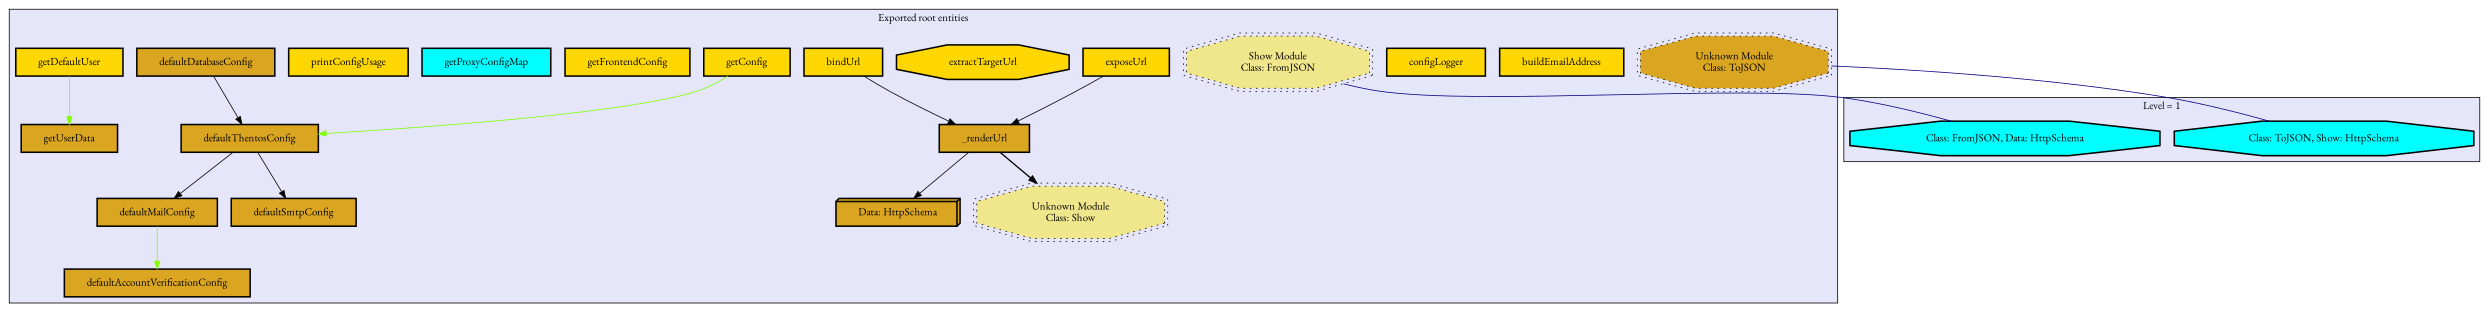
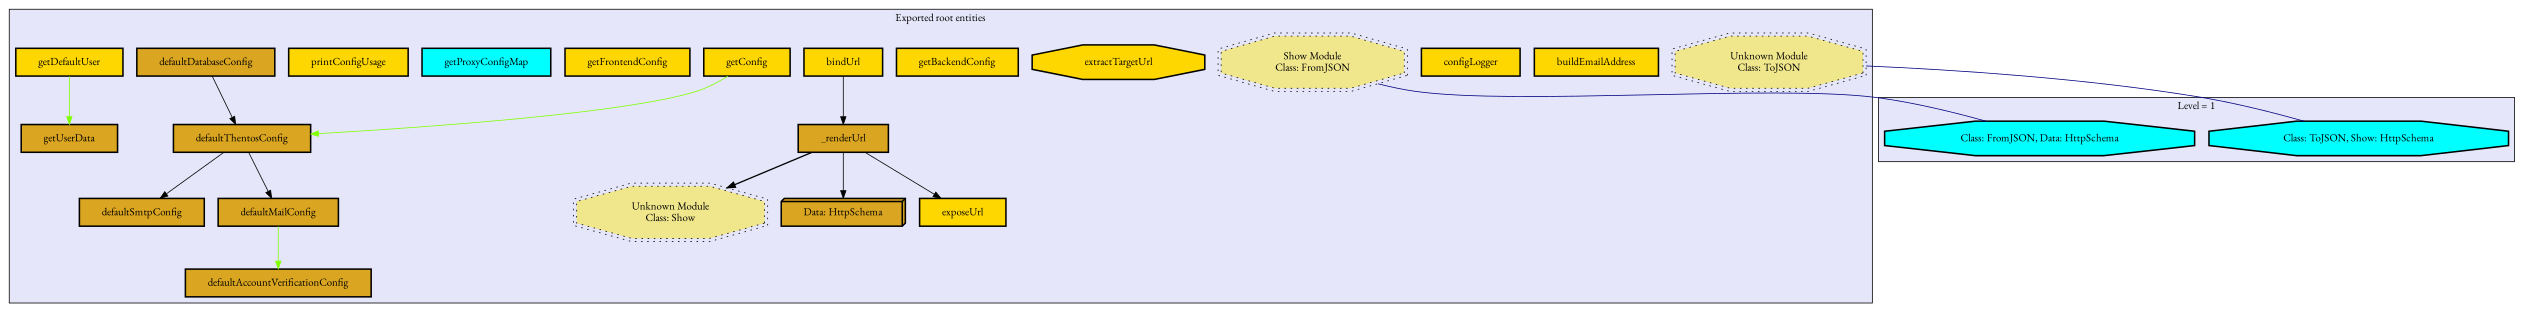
node "getBackendConfig": added
node "Unknown Module Class: ToJSON": fillcolor goldenrod -> khaki
edge "exposeUrl" -> "_renderUrl": reversed
